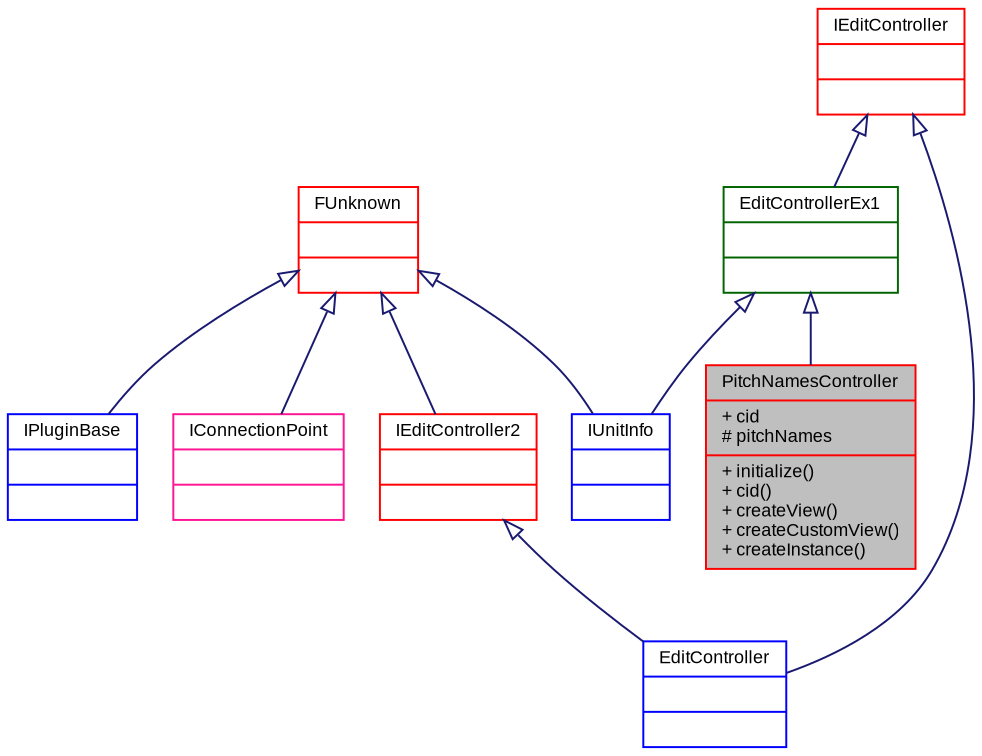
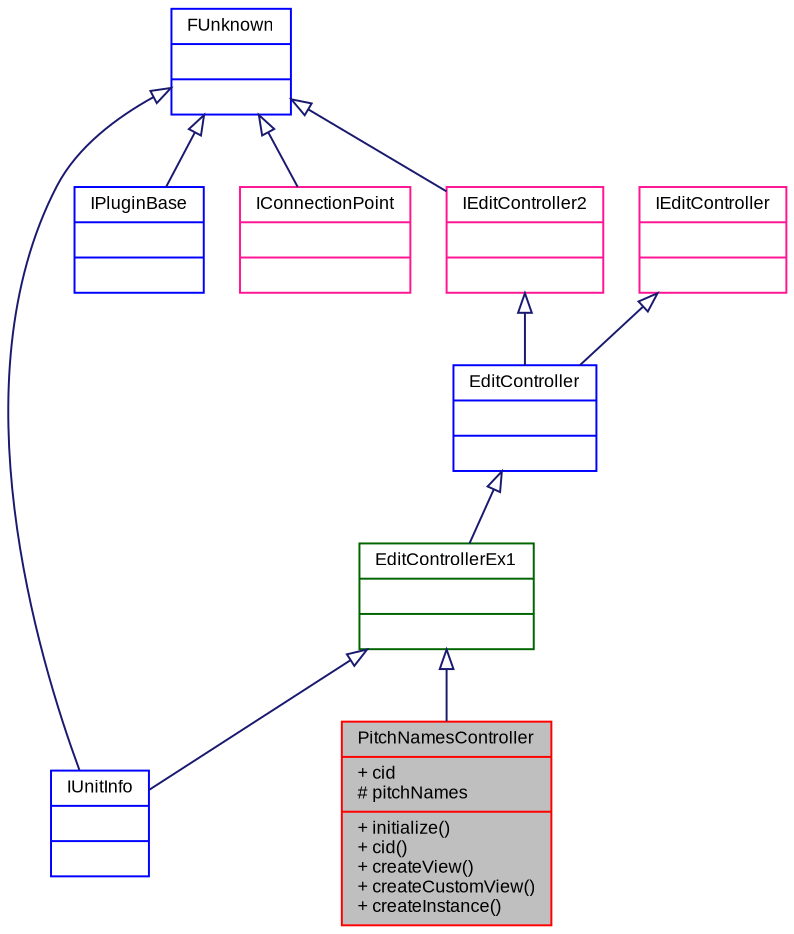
node "IEditController": color red -> deeppink
edge "EditControllerEx1" -> "IEditController": now "EditControllerEx1" -> "EditController"
node "FUnknown": color red -> blue
node "IEditController2": color red -> deeppink
